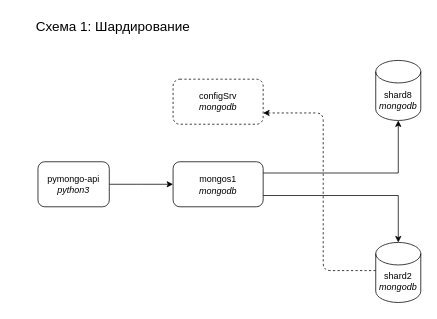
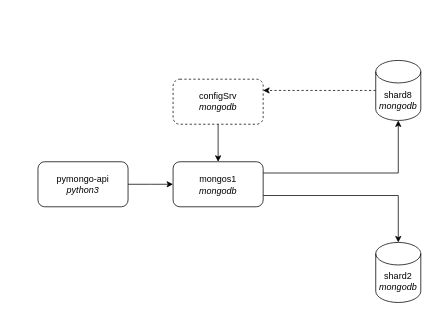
node "Схема 1: Шардирование": removed
edge "shard8 mongodb" -> "configSrv mongodb": added
edge "configSrv mongodb" -> "mongos1 mongodb": added
node "pymongo-api python3": size 71x45 -> 90x45
edge "shard2 mongodb" -> "configSrv mongodb": removed
